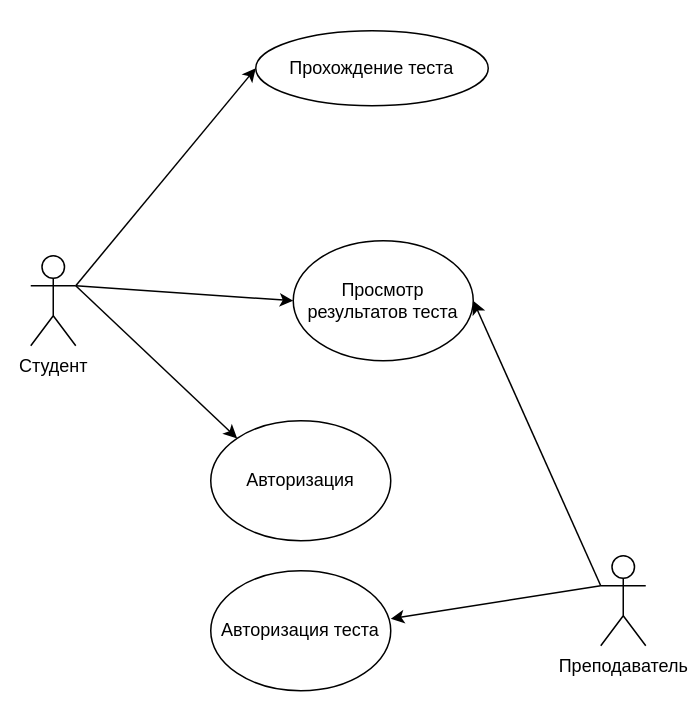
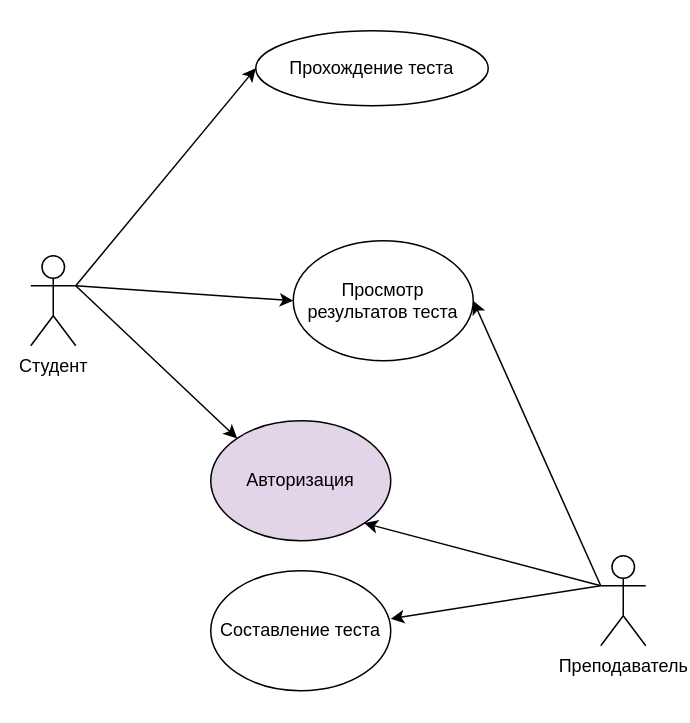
node "Авторизация": fillcolor #ffffff -> #e1d5e7
edge "Преподаватель" -> "Авторизация": added
node "Авторизация теста": label "Авторизация теста" -> "Составление теста"
